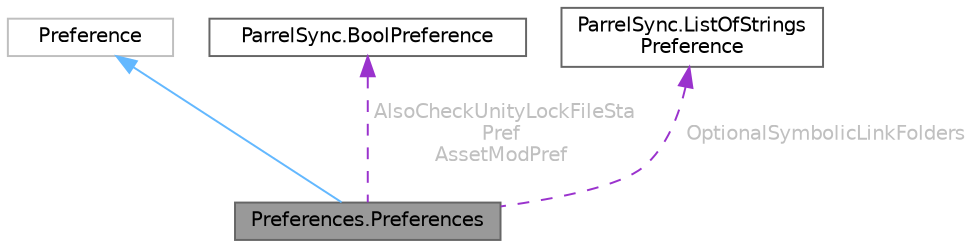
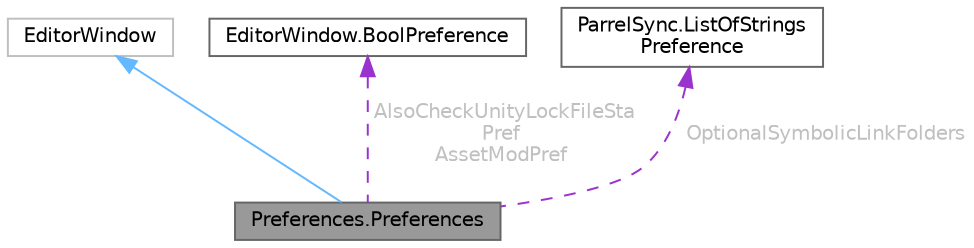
node "Preference": label "Preference" -> "EditorWindow"
node "ParrelSync.BoolPreference": label "ParrelSync.BoolPreference" -> "EditorWindow.BoolPreference"
